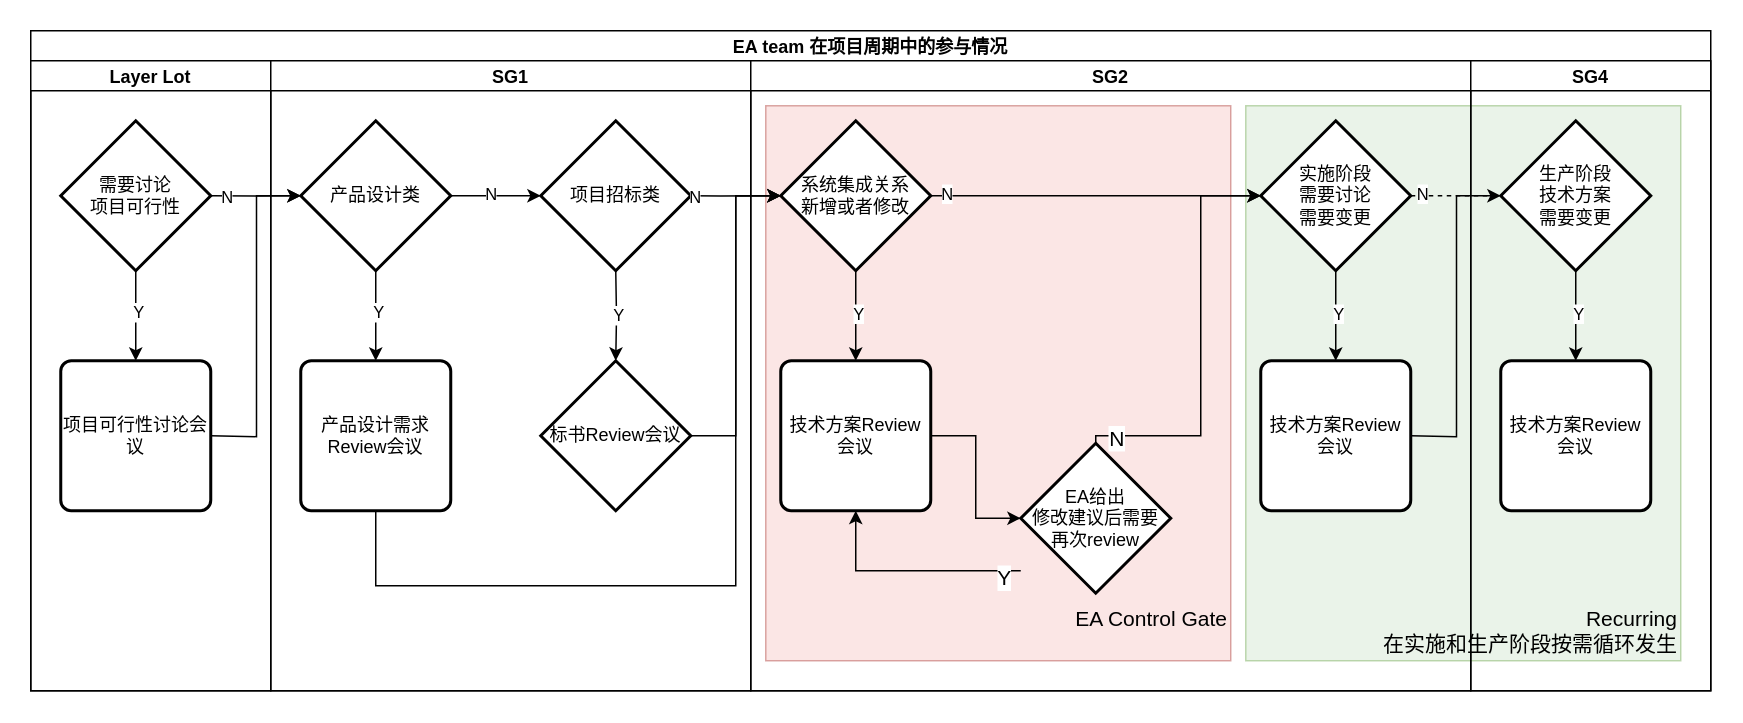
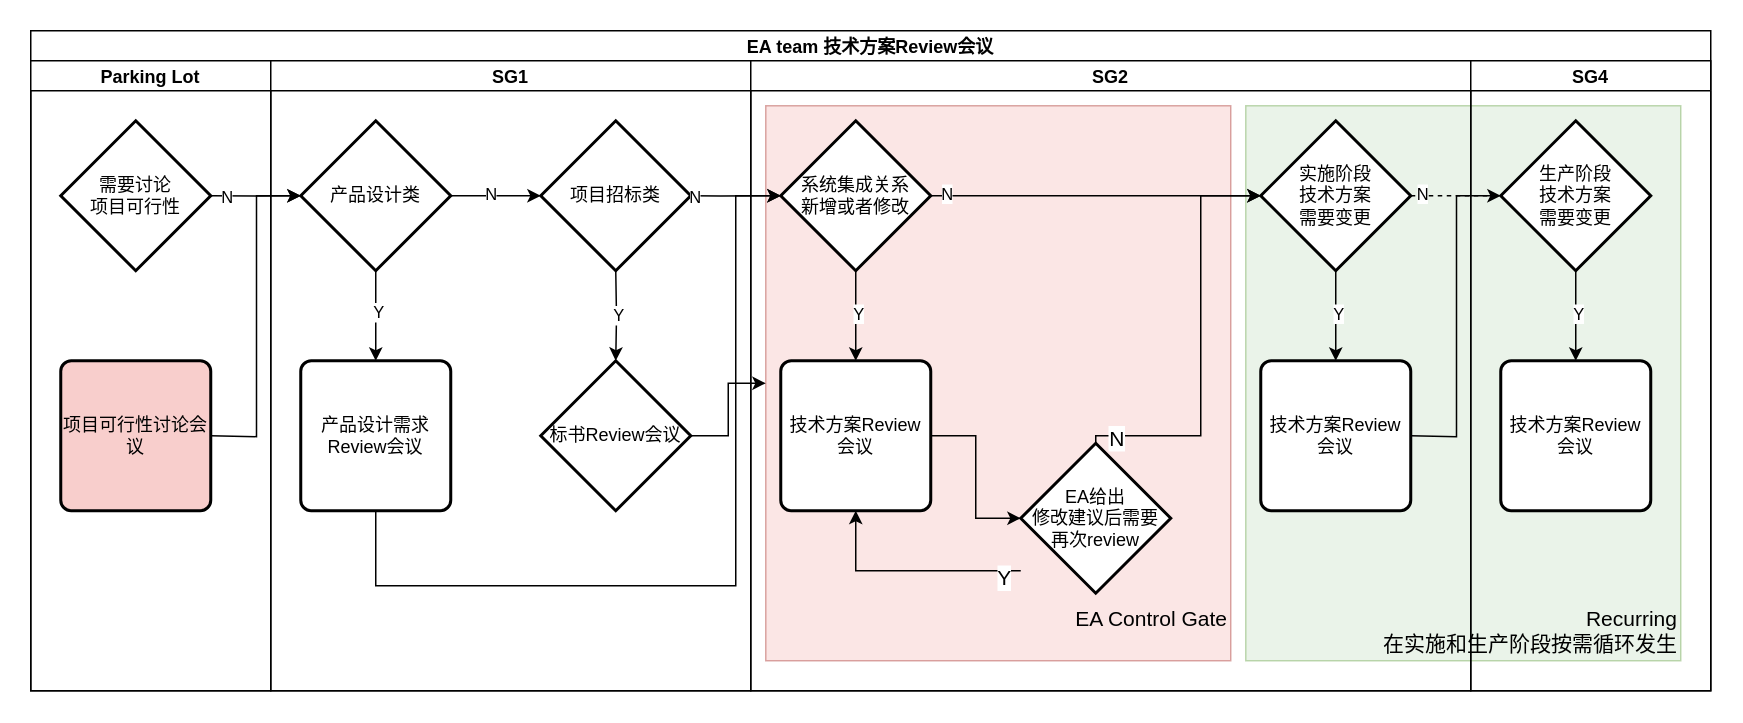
node "EA team 在项目周期中的参与情况": label "EA team 在项目周期中的参与情况" -> "EA team 技术方案Review会议"
node "Layer Lot": label "Layer Lot" -> "Parking Lot"
node "实施阶段 需要讨论 需要变更": label "实施阶段 需要讨论 需要变更" -> "实施阶段 技术方案 需要变更"
edge "需要讨论 项目可行性" -> "项目可行性讨论会议": removed, label "Y"
node "项目可行性讨论会议": fillcolor #ffffff -> #f8cecc
edge "标书Review会议" -> "系统集成关系 新增或者修改": now "标书Review会议" -> "EA Control Gate"
